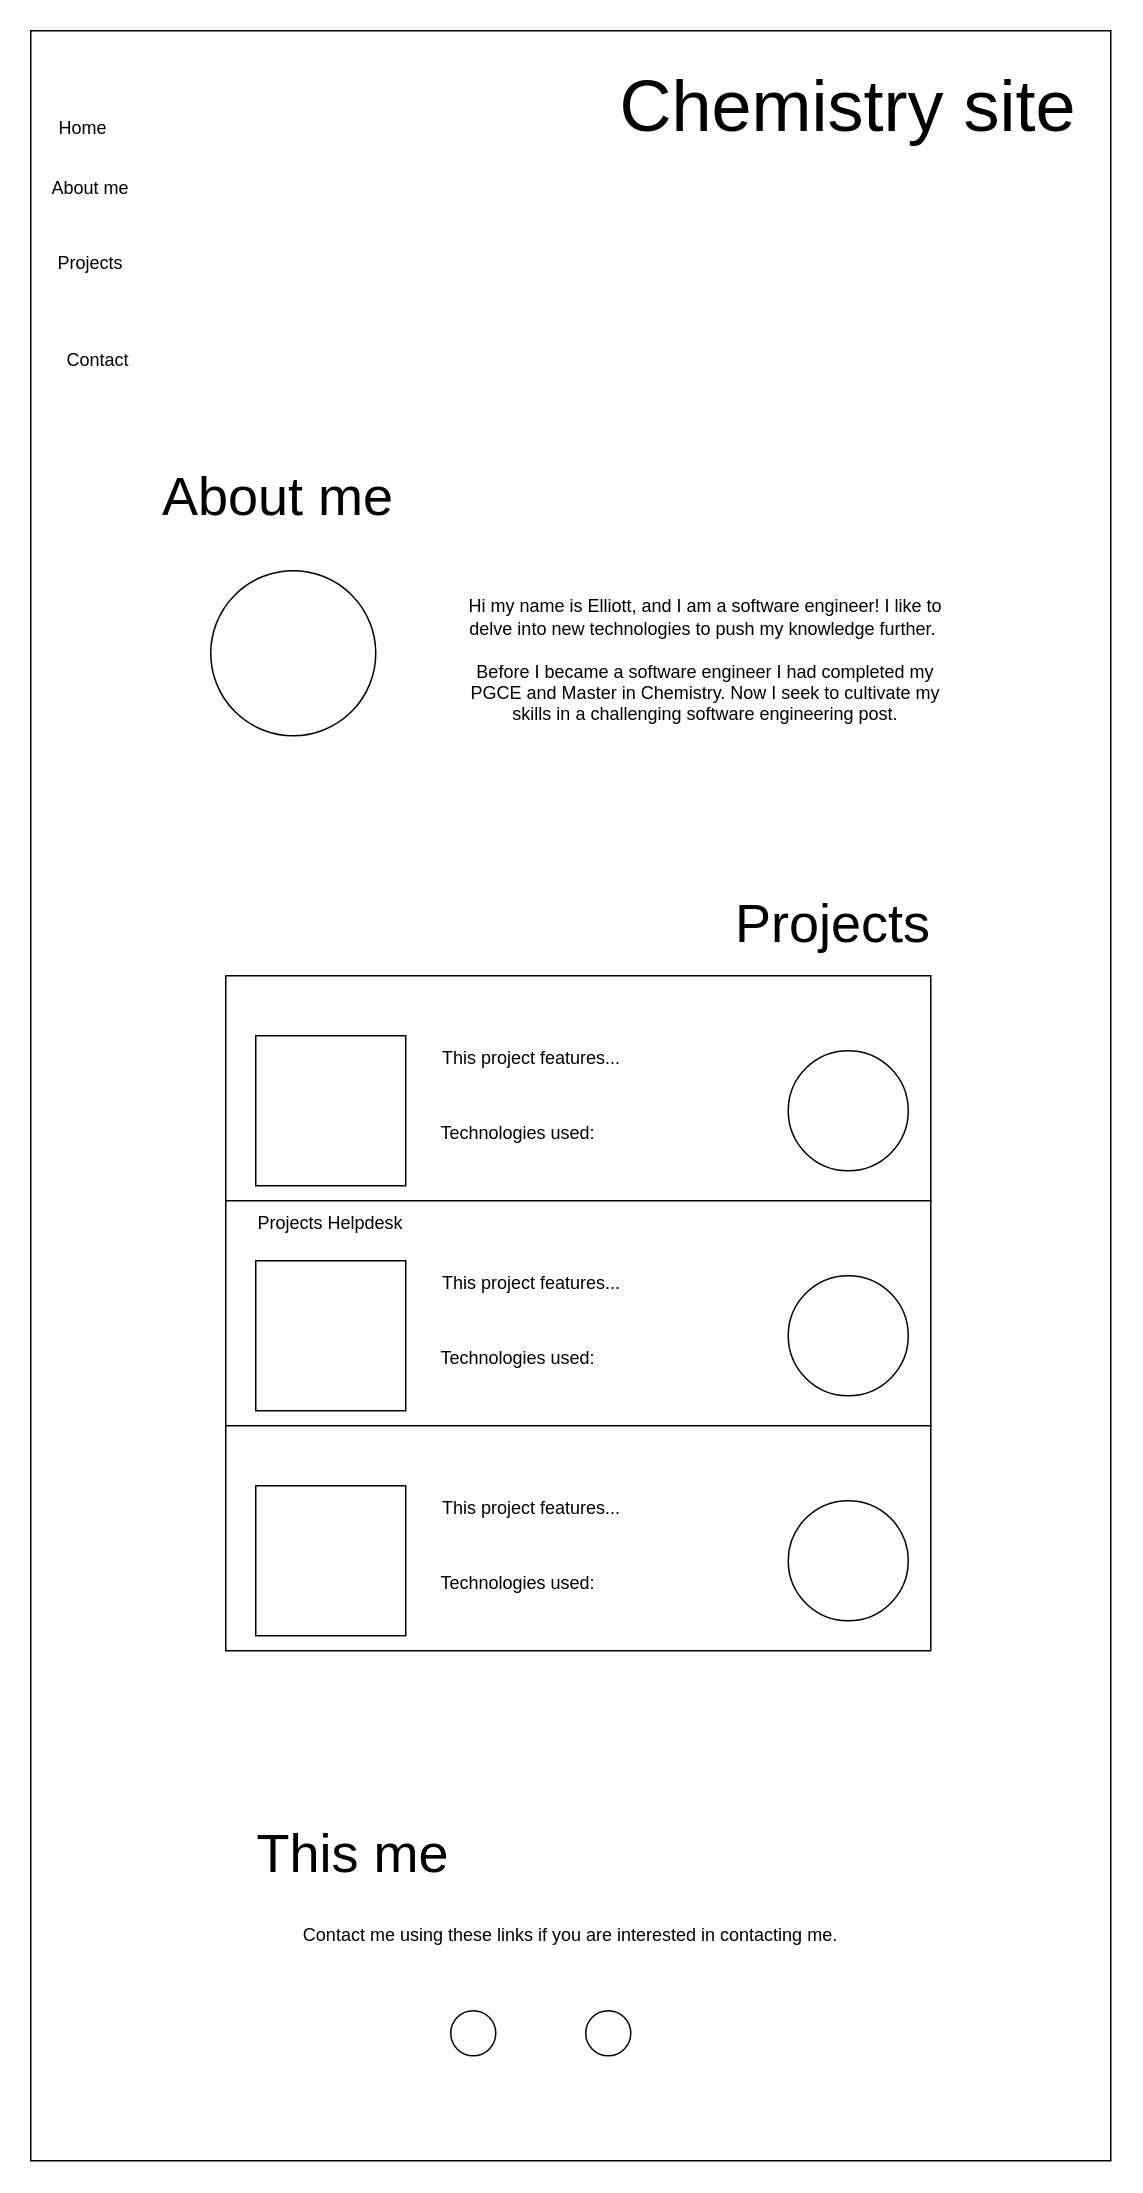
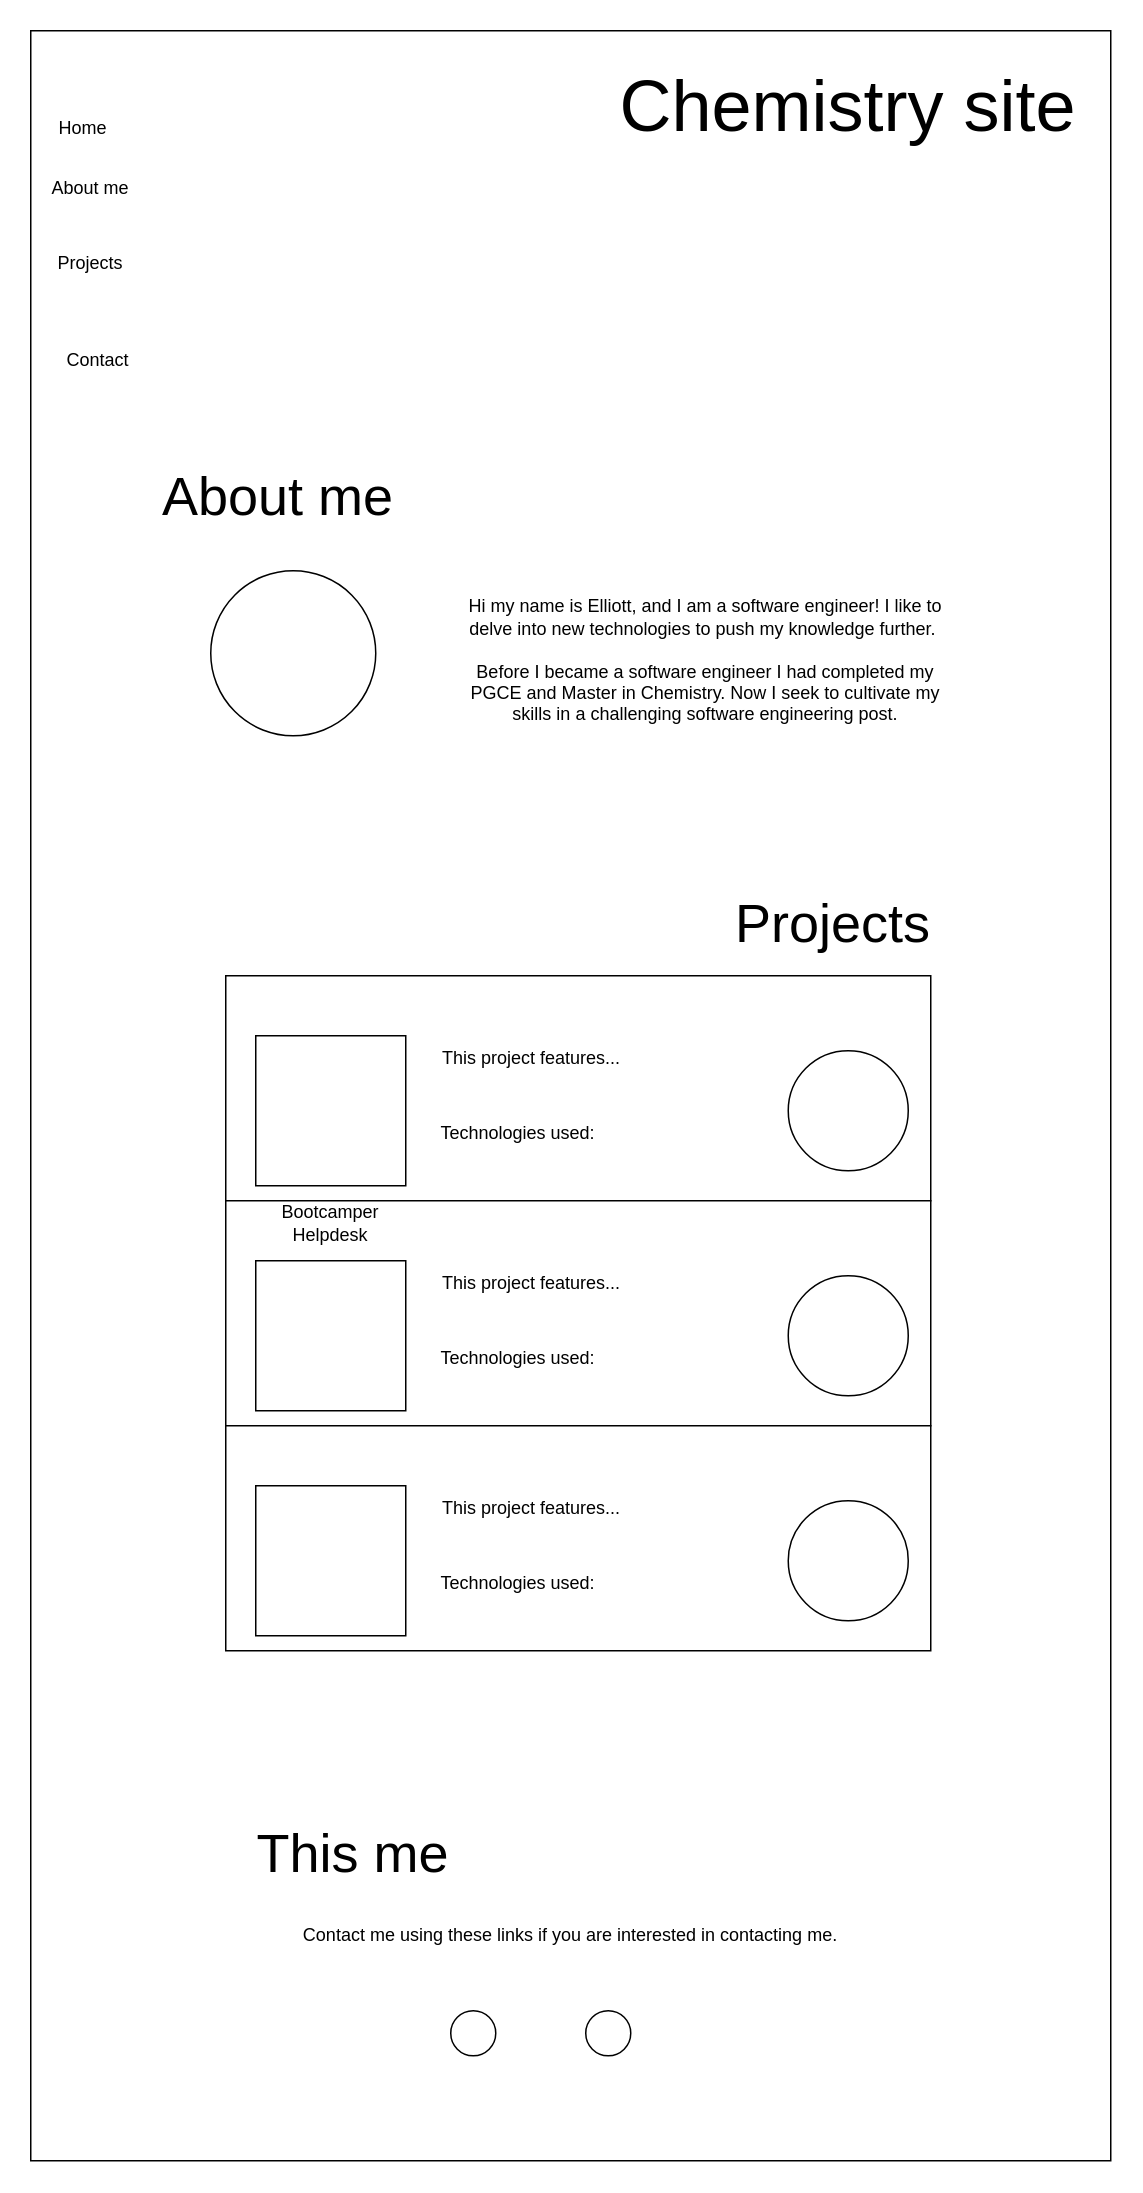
node "Projects Helpdesk": label "Projects Helpdesk" -> "Bootcamper Helpdesk"
